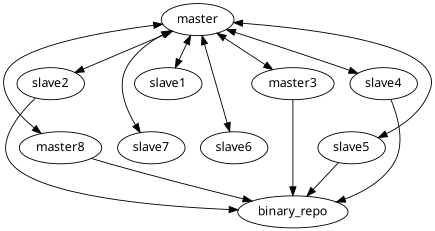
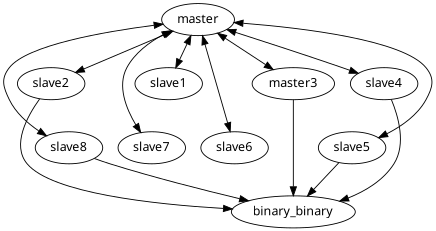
node "master8": label "master8" -> "slave8"
node "binary_repo": label "binary_repo" -> "binary_binary"
